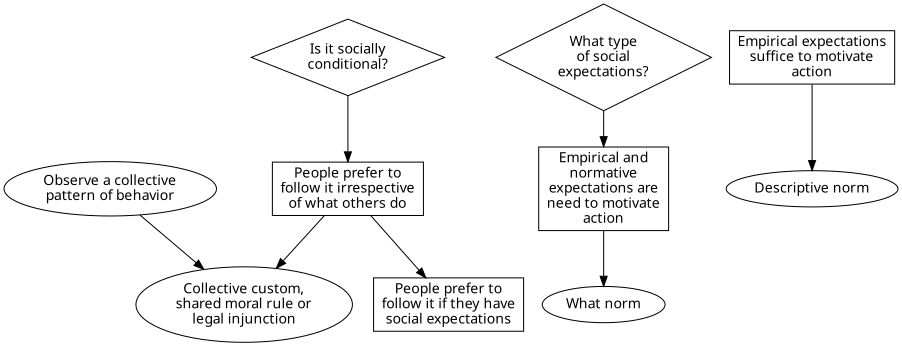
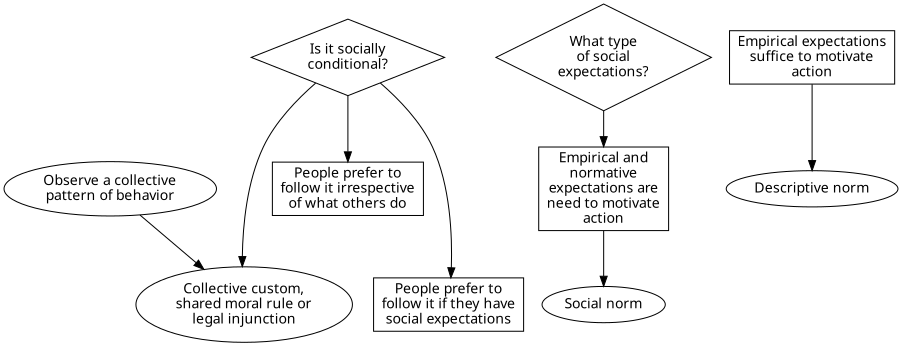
edge "People prefer to follow it irrespective of what others do" -> "Collective custom, shared moral rule or legal injunction": now "Is it socially conditional?" -> "Collective custom, shared moral rule or legal injunction"
edge "People prefer to follow it irrespective of what others do" -> "People prefer to follow it if they have social expectations": now "Is it socially conditional?" -> "People prefer to follow it if they have social expectations"
node "What norm": label "What norm" -> "Social norm"
